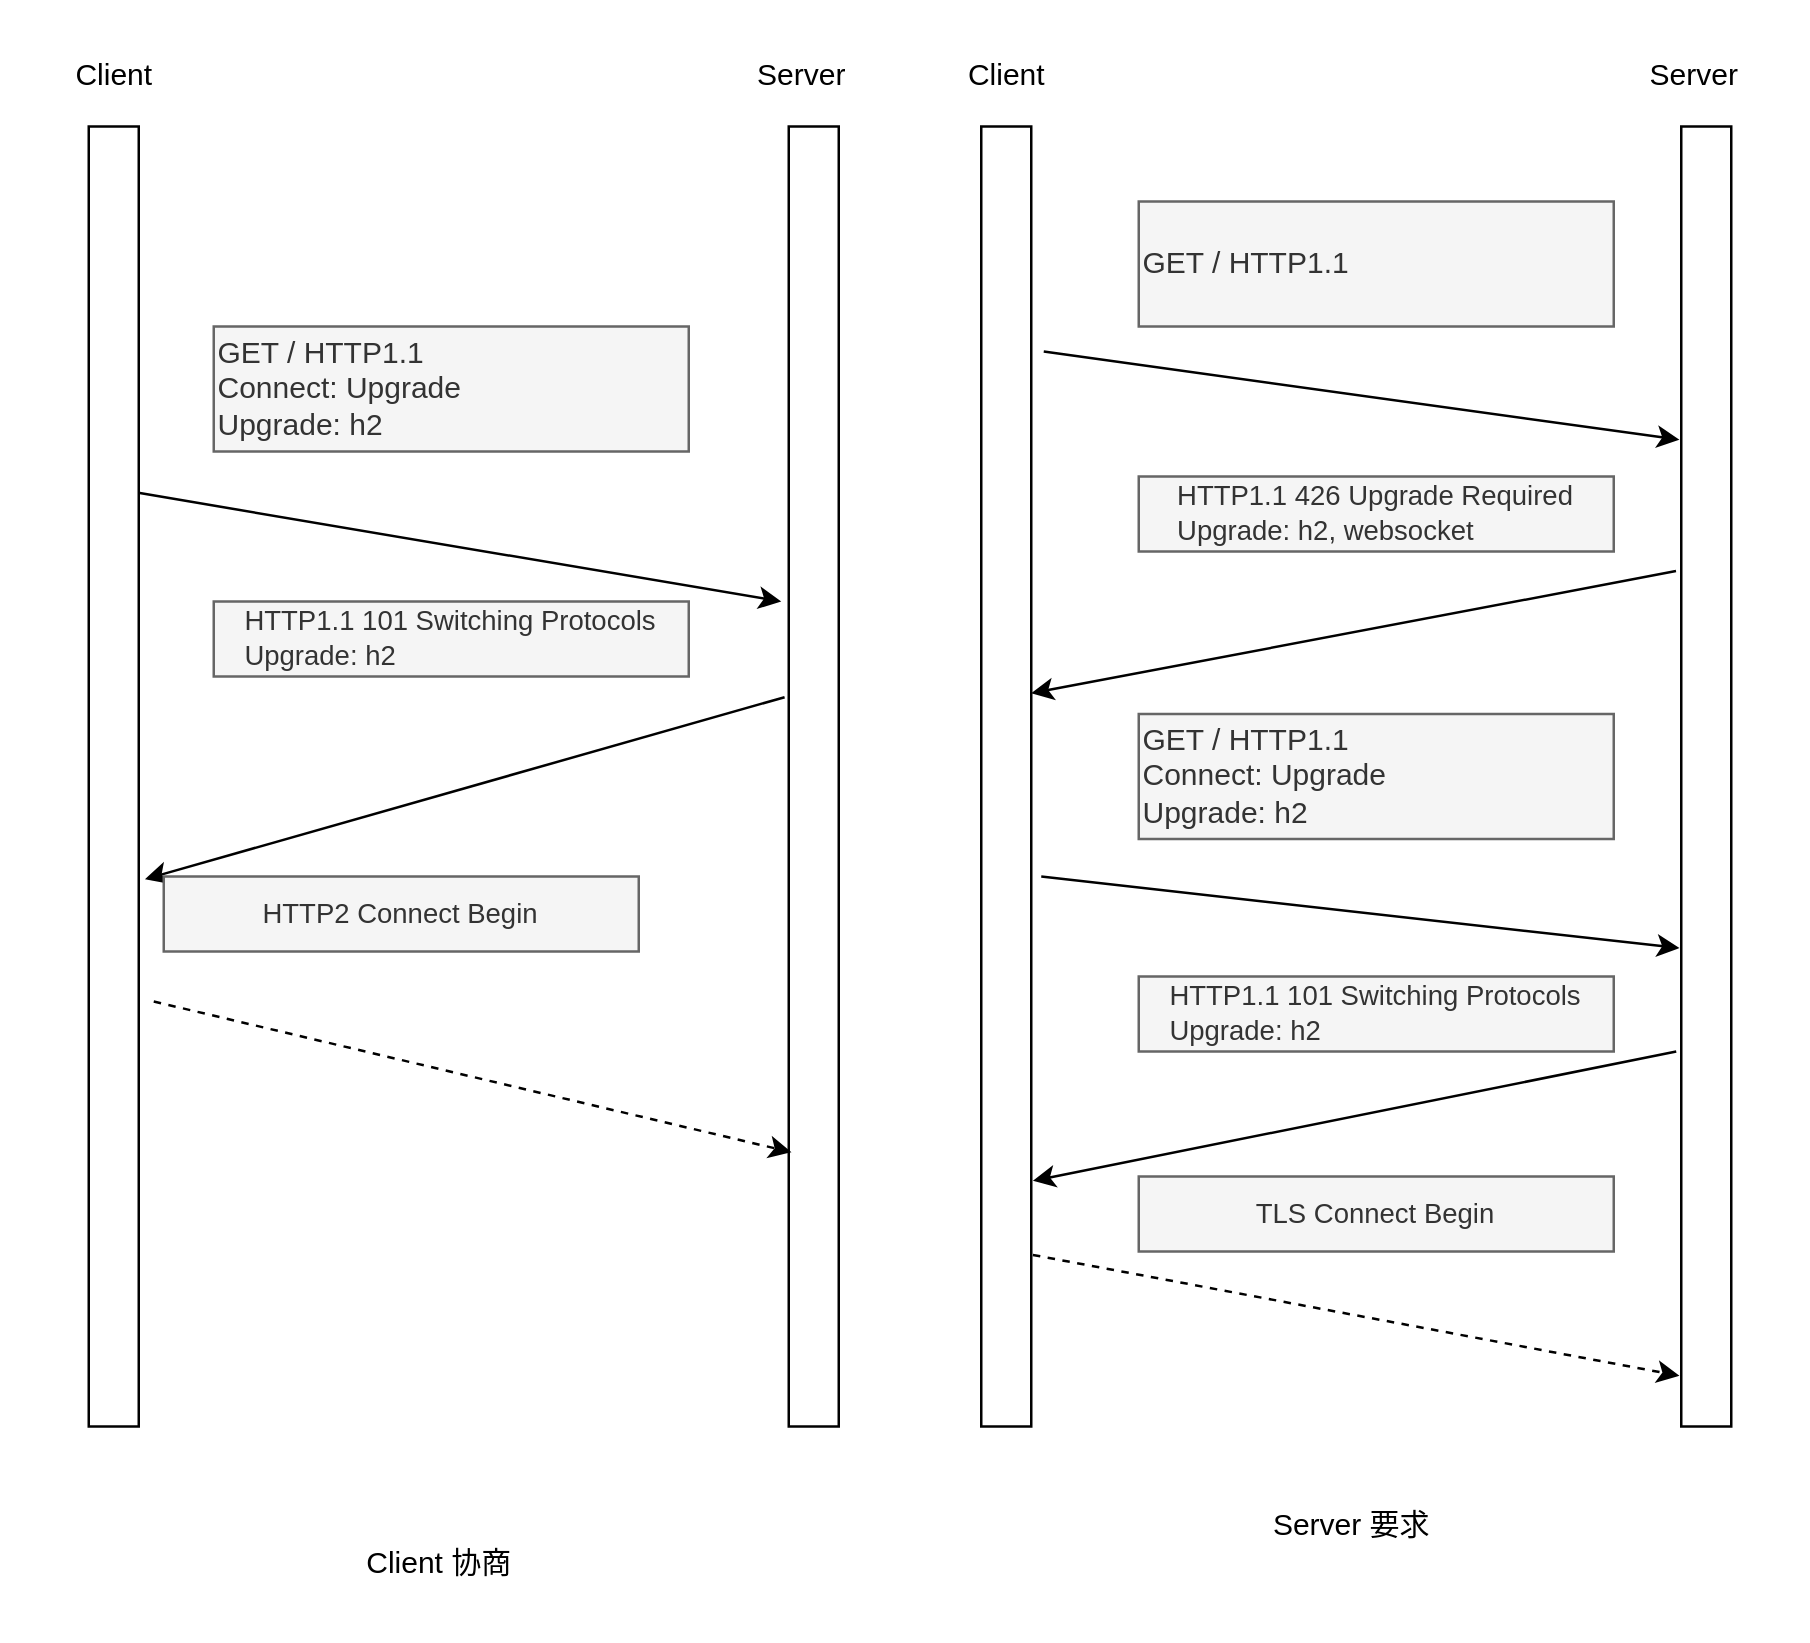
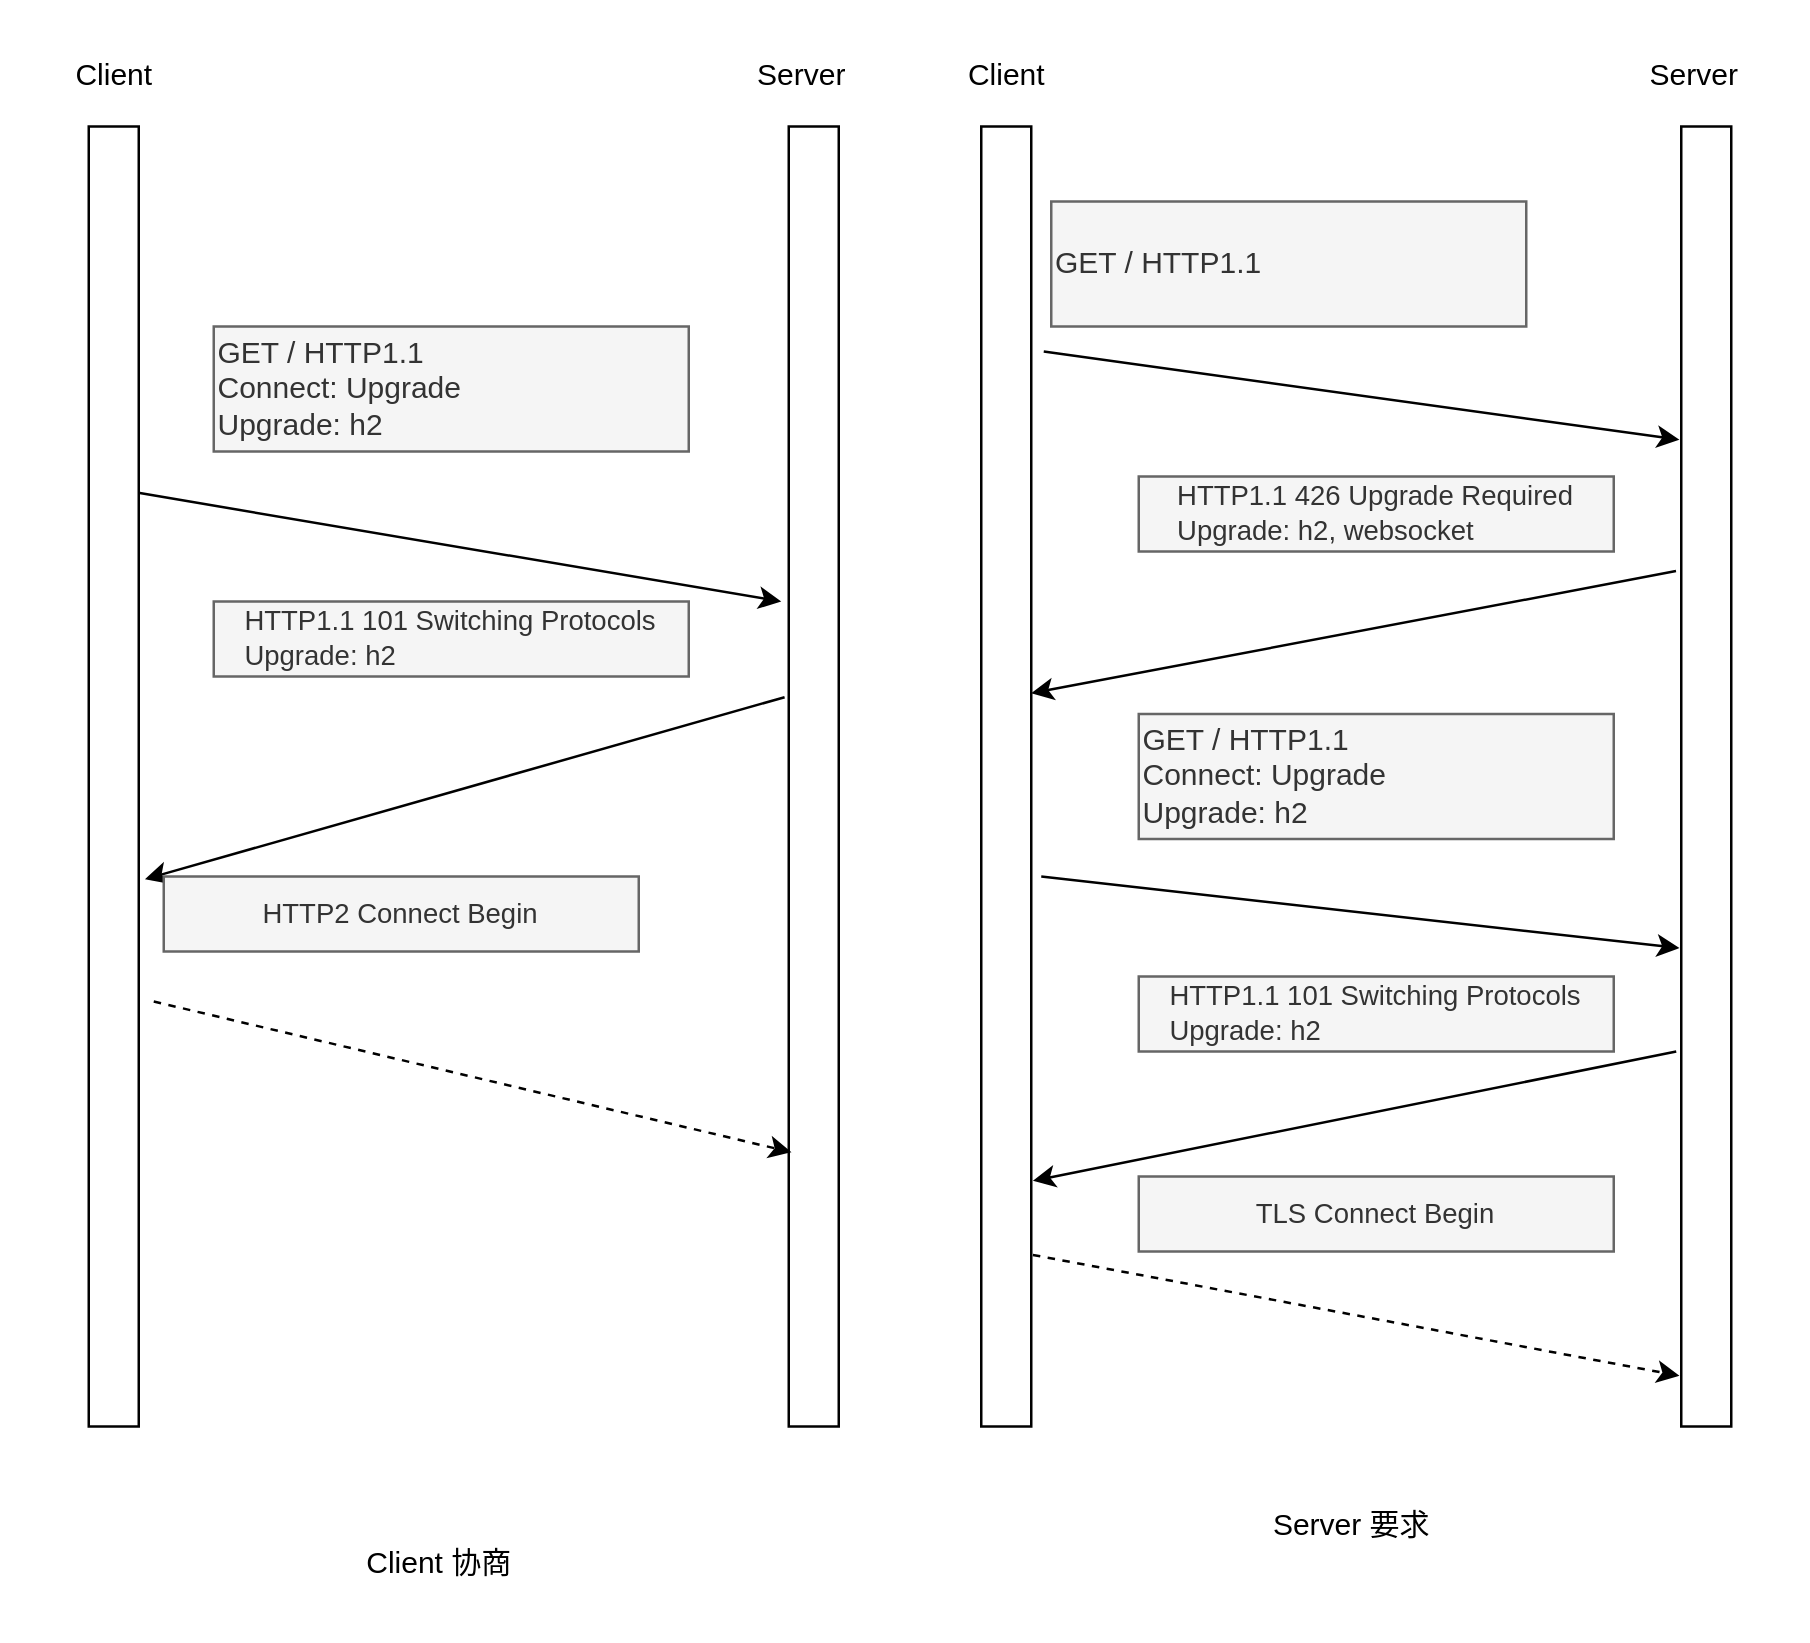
node "GET / HTTP1.1": moved (1376, 264) -> (1289, 264)
